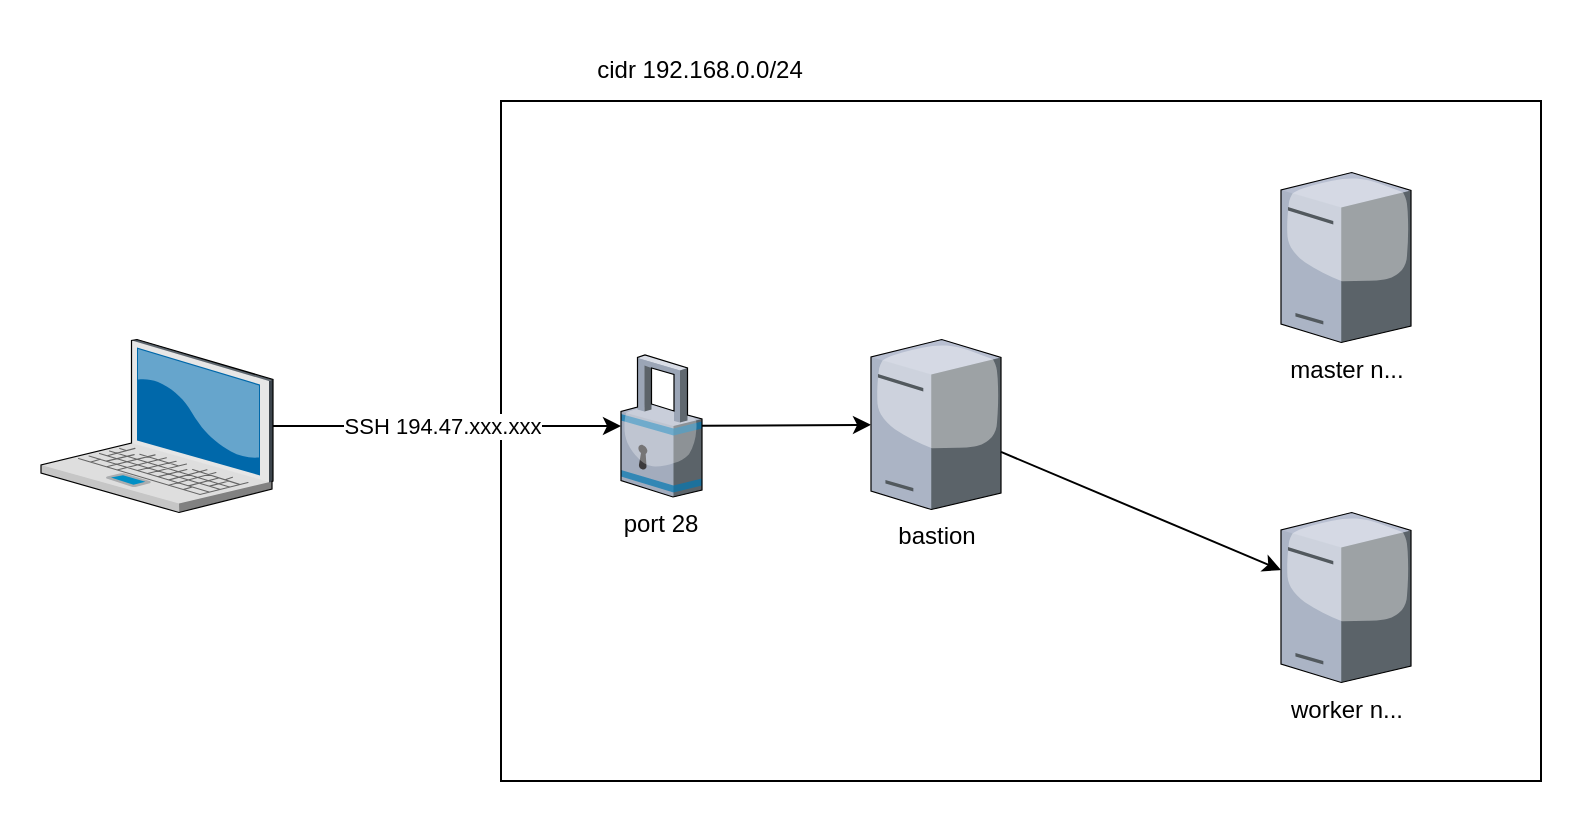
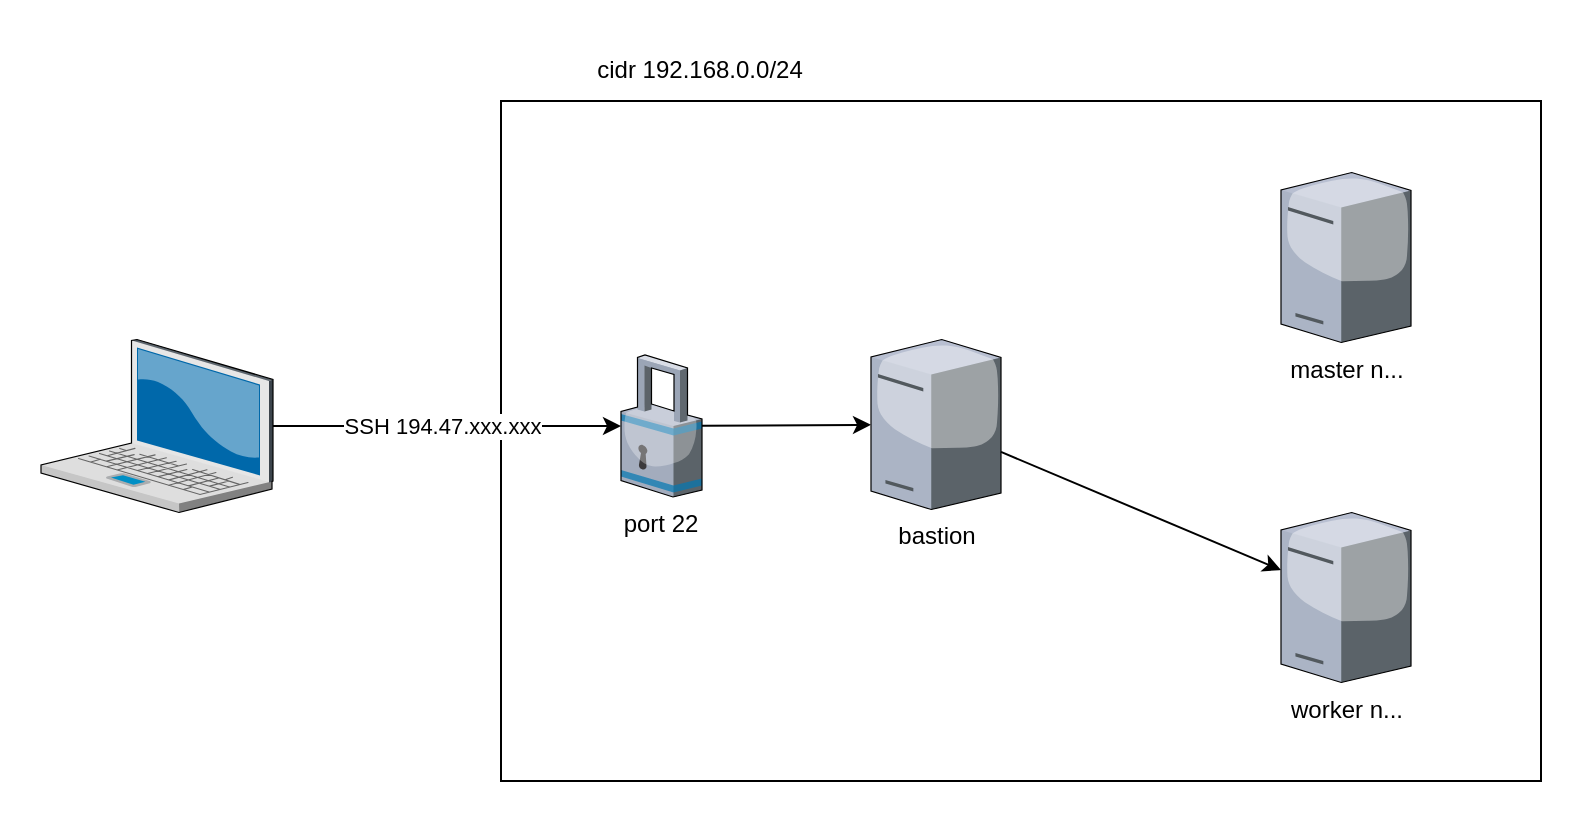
node "port 28": label "port 28" -> "port 22"
